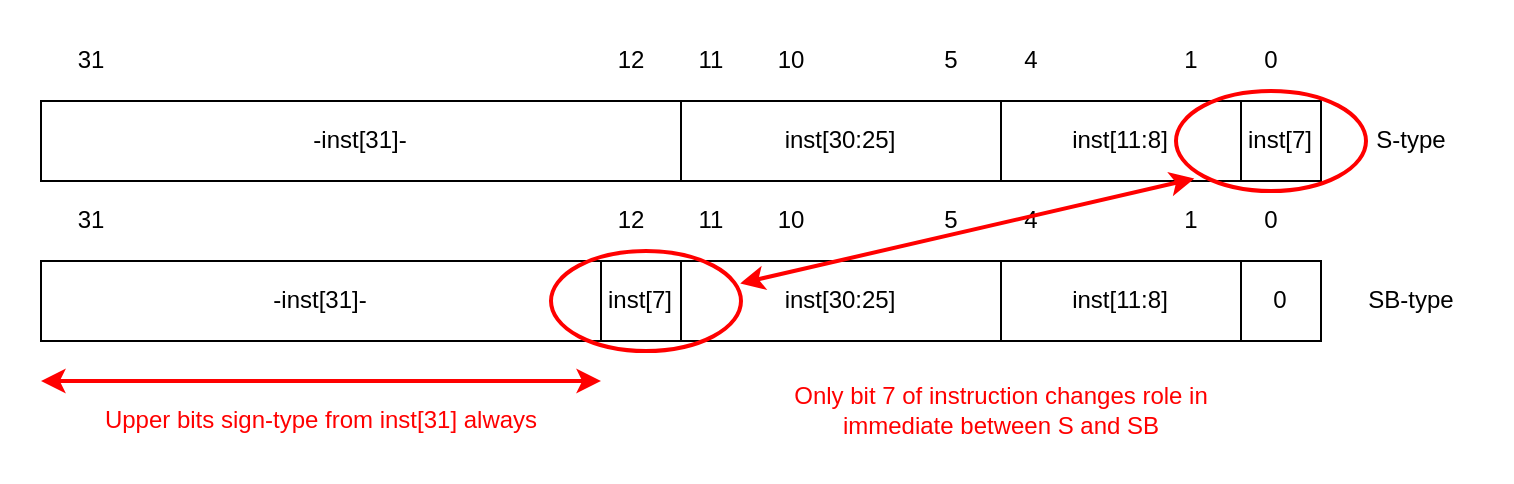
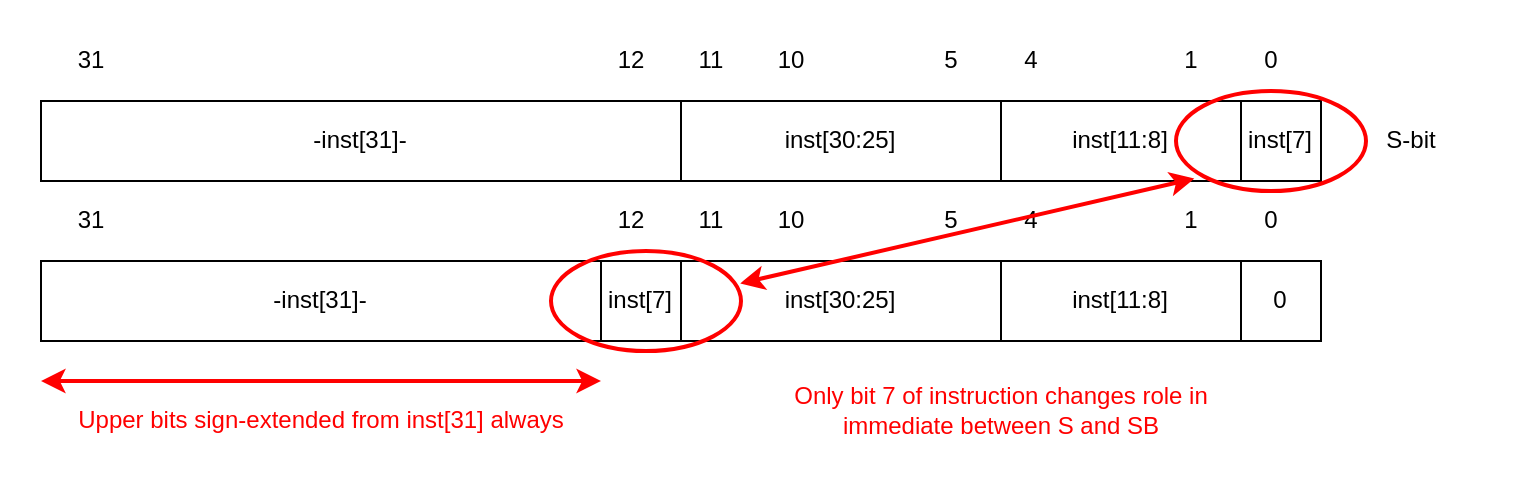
node "S-type": label "S-type" -> "S-bit"
node "SB-type": removed
node "Upper bits sign-type from inst[31] always": label "Upper bits sign-type from inst[31] always" -> "Upper bits sign-extended from inst[31] always"
